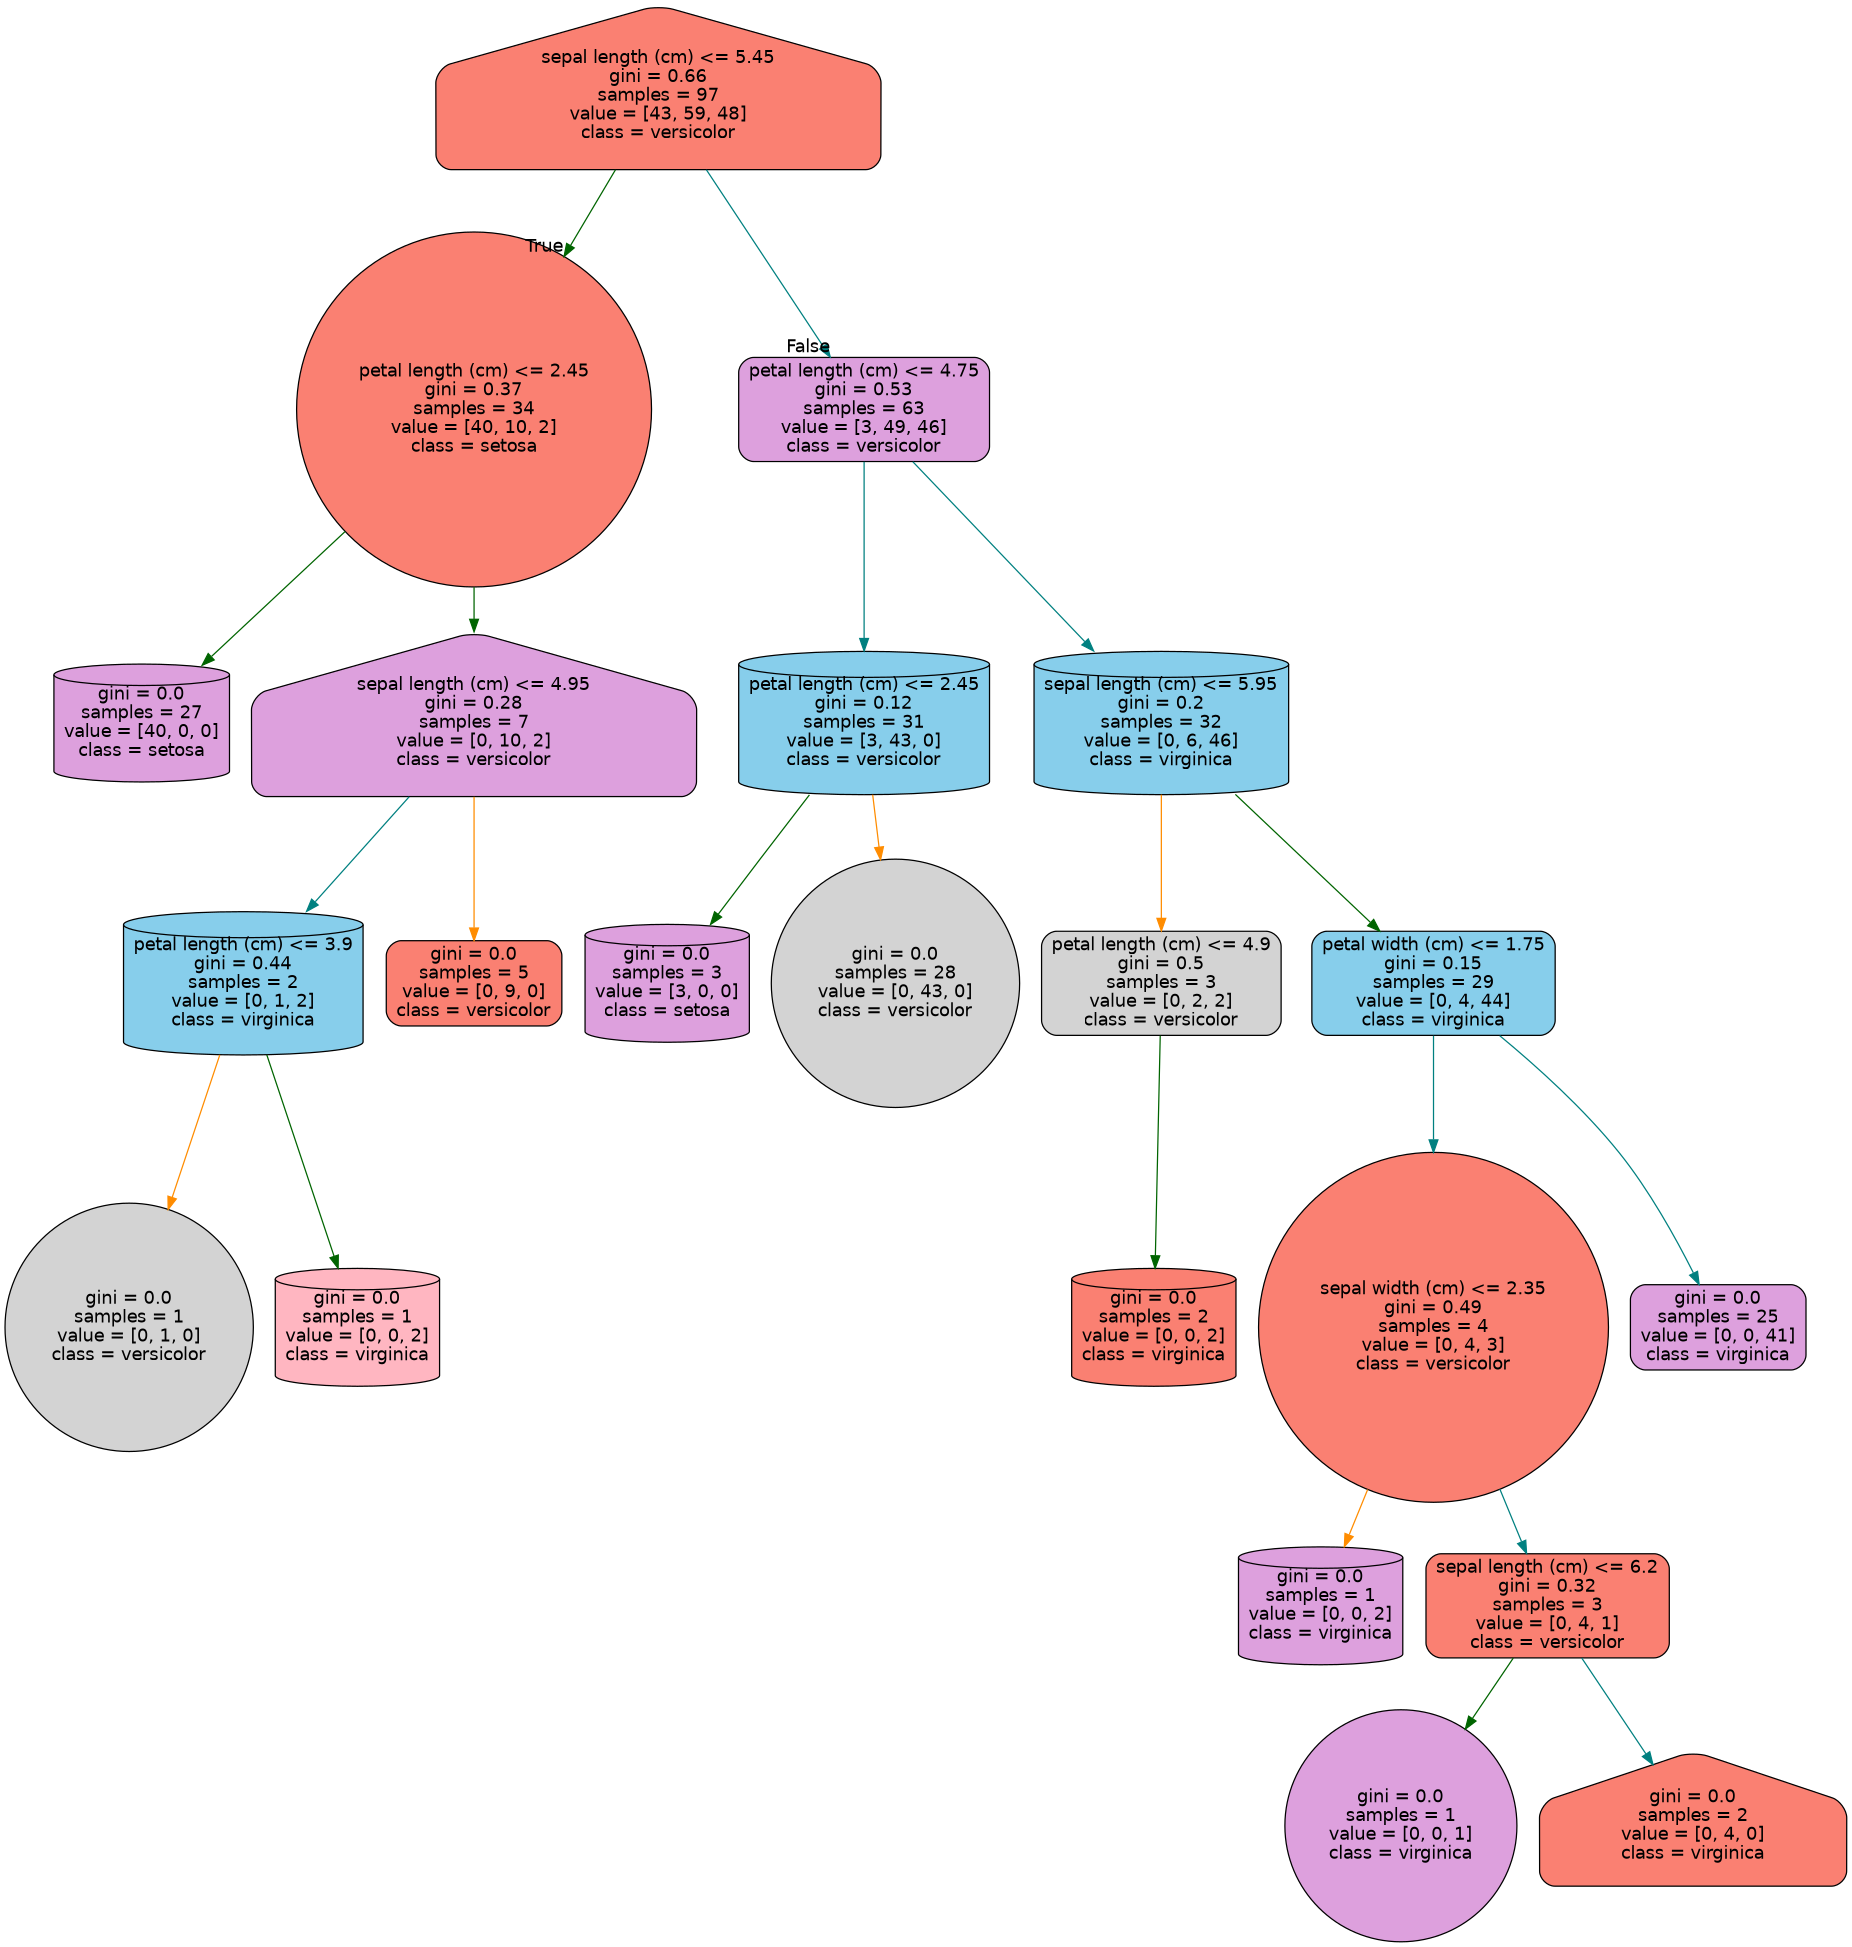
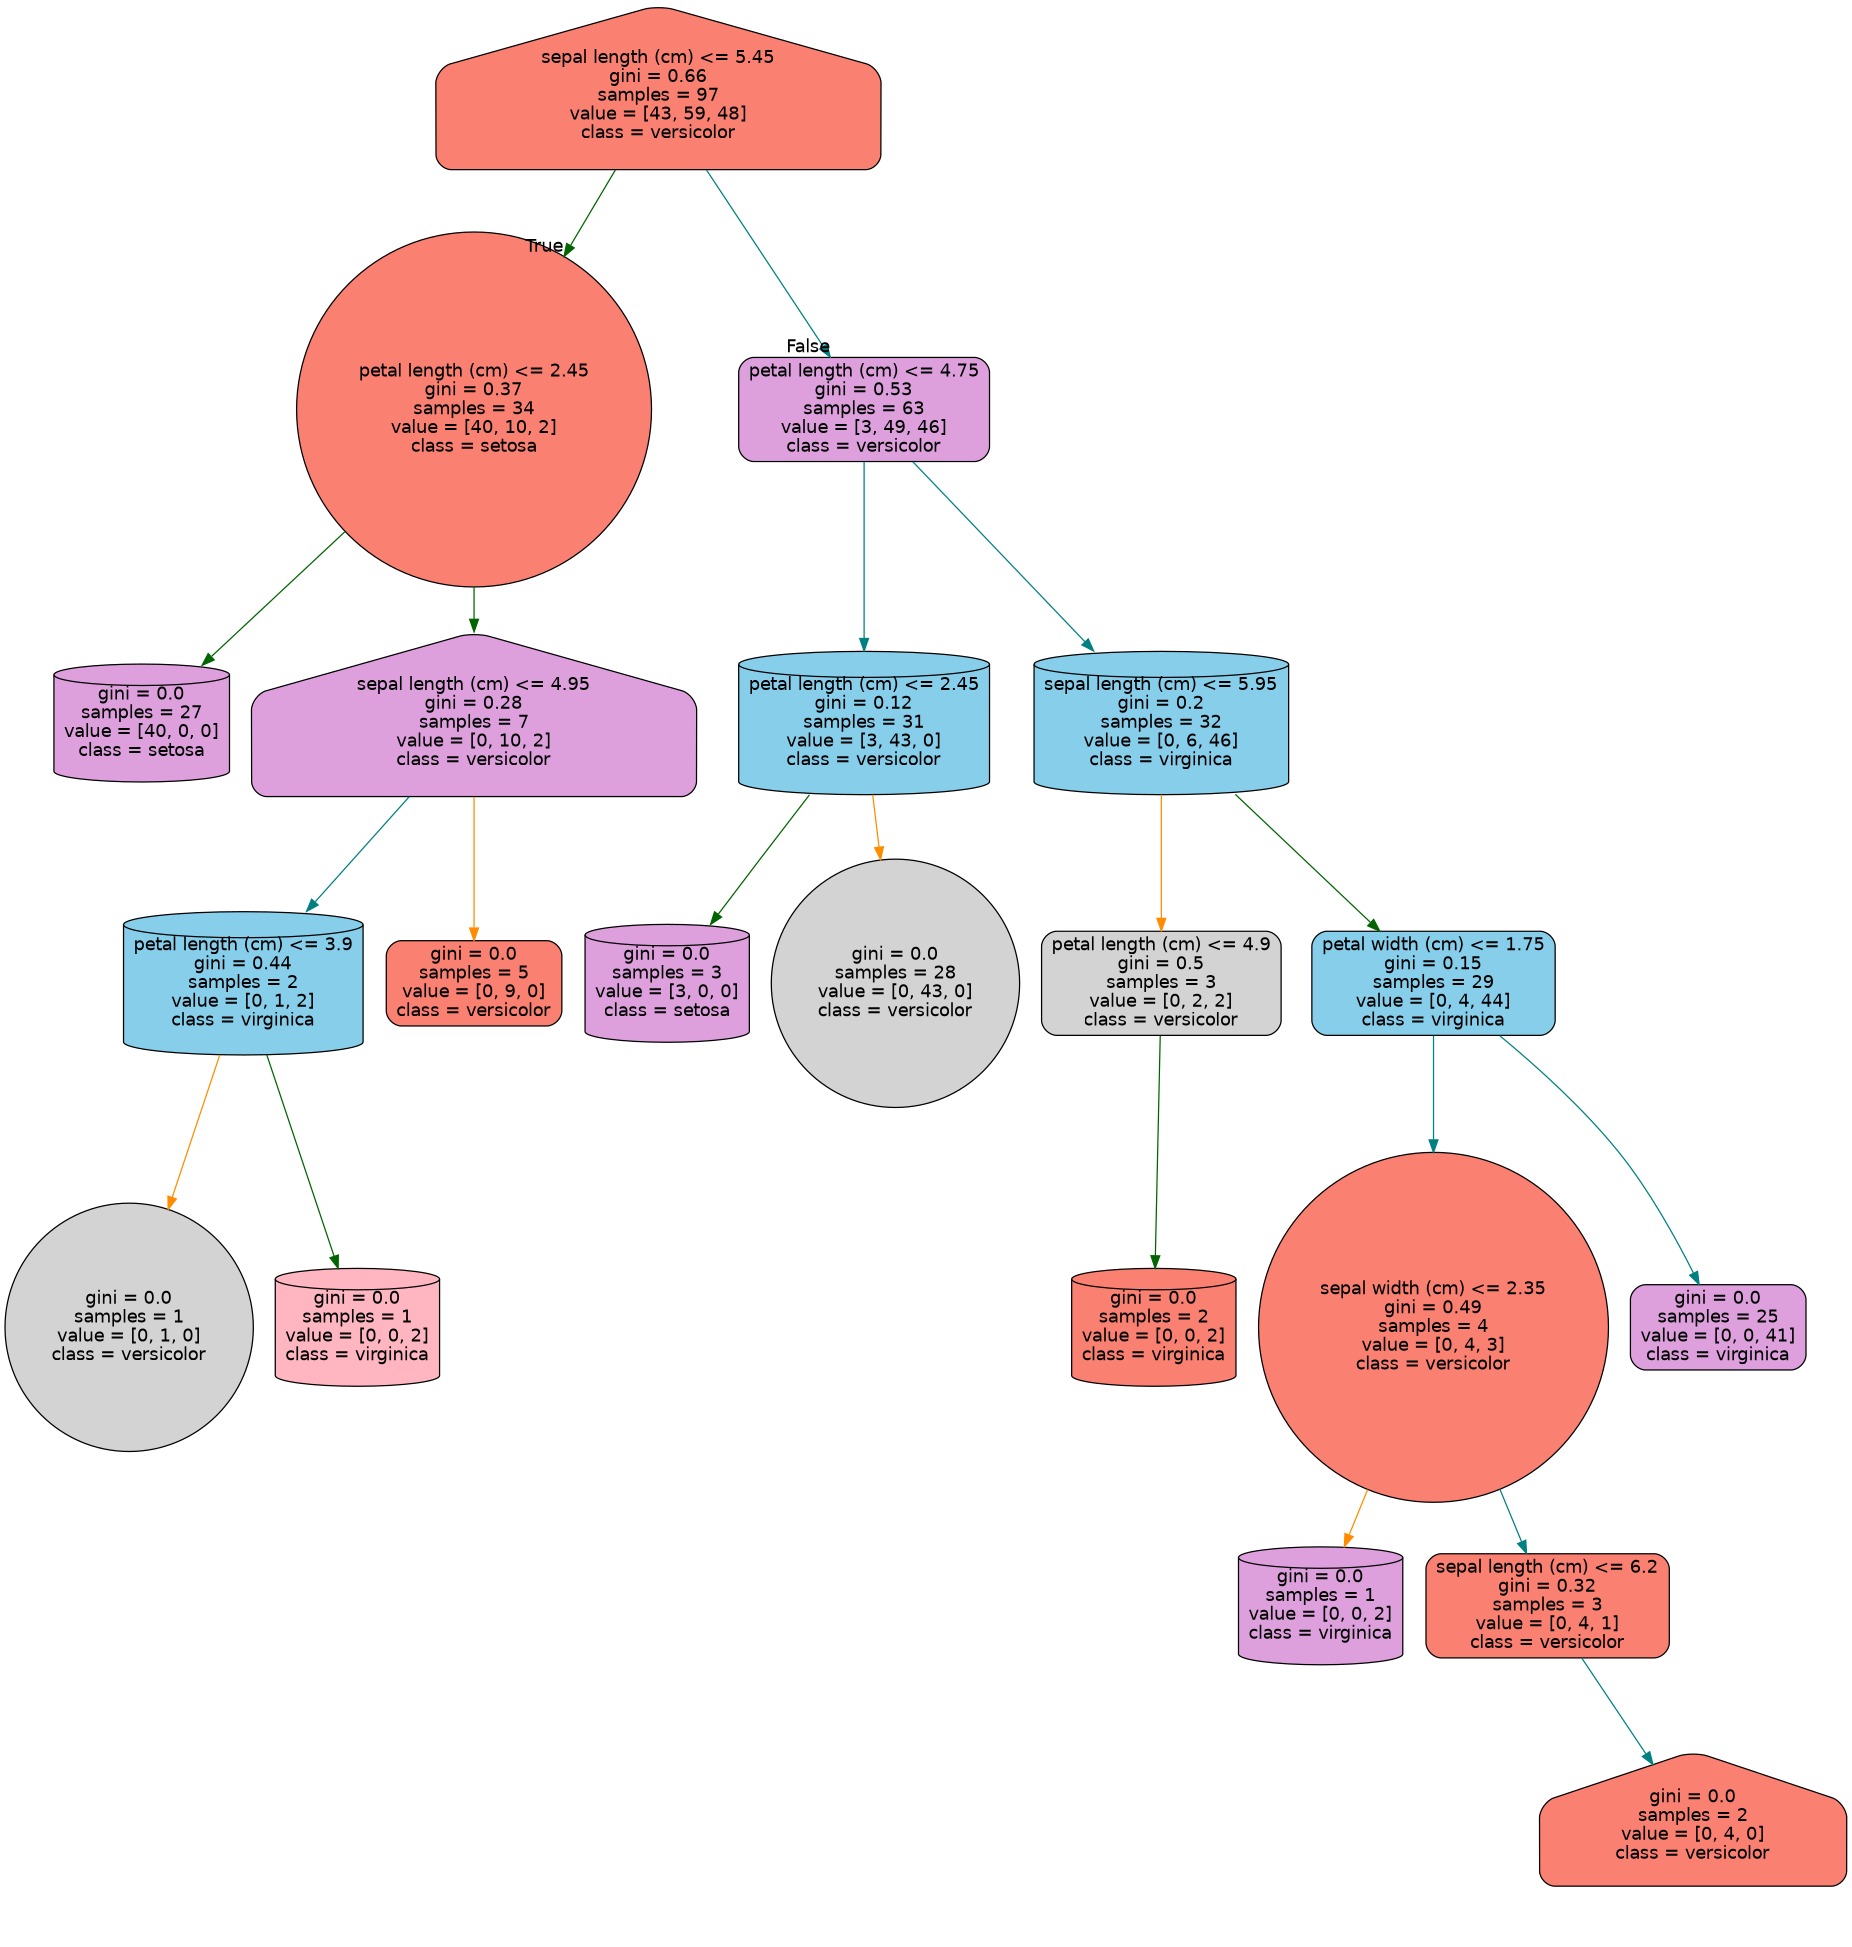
node "gini = 0.0 samples = 1 value = [0, 0, 1] class = virginica": removed
node "gini = 0.0 samples = 2 value = [0, 4, 0] class = virginica": label "gini = 0.0 samples = 2 value = [0, 4, 0] class = virginica" -> "gini = 0.0 samples = 2 value = [0, 4, 0] class = versicolor"
